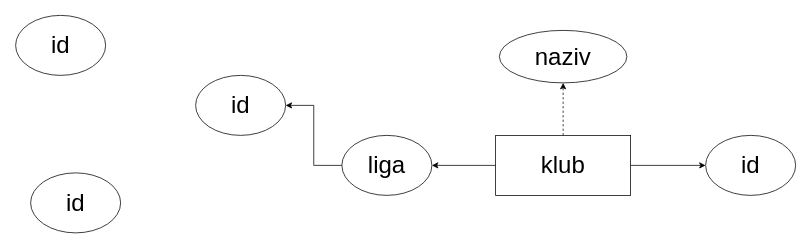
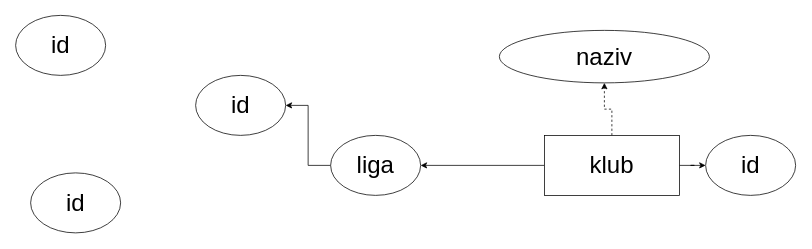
node "naziv": size 128x53 -> 210x53
node "liga": moved (387, 165) -> (375, 165)
node "klub": moved (563, 165) -> (612, 165)
